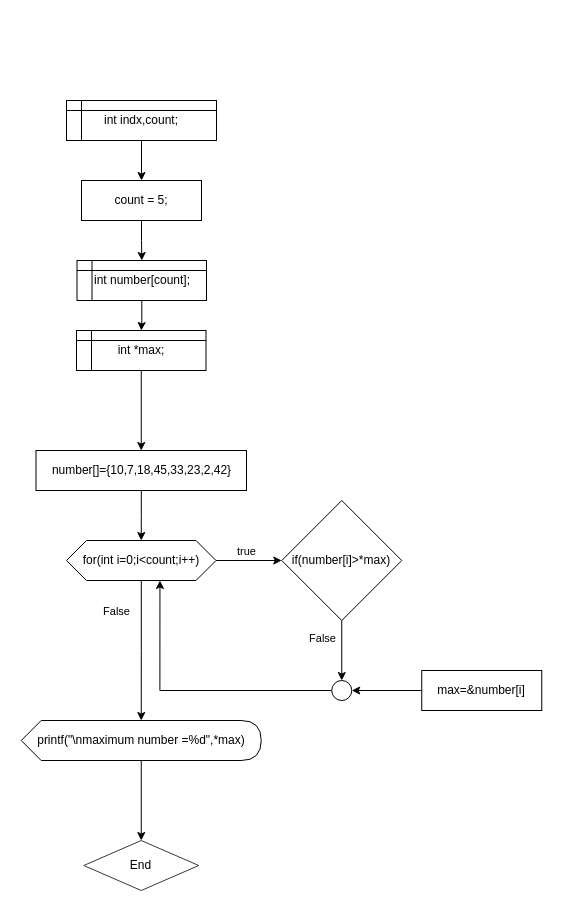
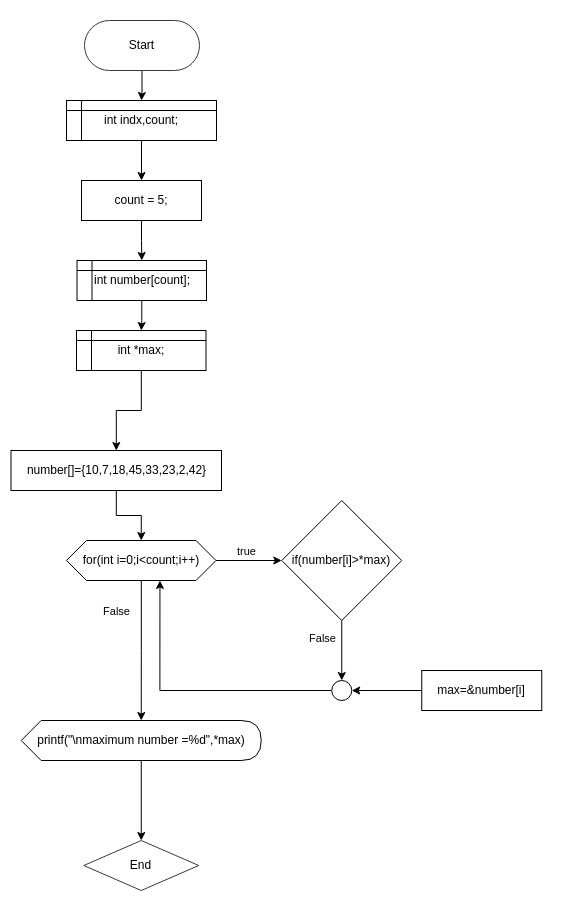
node "Start": added
edge "Start" -> "int indx,count;": added
node "number[]={10,7,18,45,33,23,2,42}": moved (141, 471) -> (116, 471)
